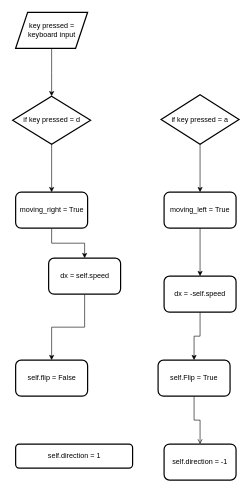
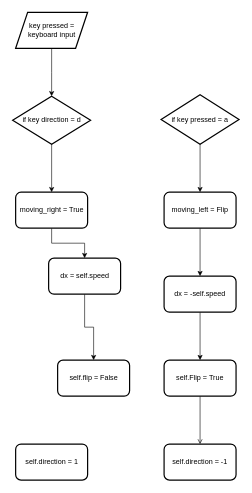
node "if key pressed = d": label "if key pressed = d" -> "if key direction = d"
node "moving_left = True": label "moving_left = True" -> "moving_left = Flip"
node "self.flip = False": moved (52, 378) -> (94, 378)
node "self.Flip = True": moved (194, 378) -> (200, 378)
node "self.direction = 1": size 117x24 -> 72x36
